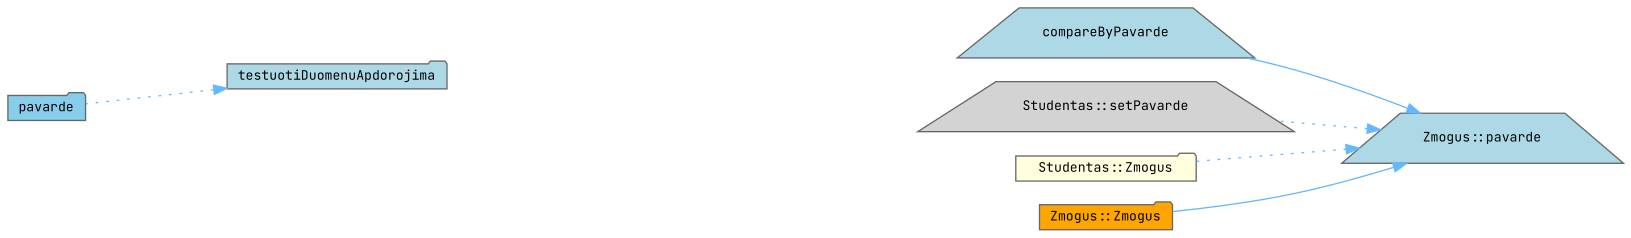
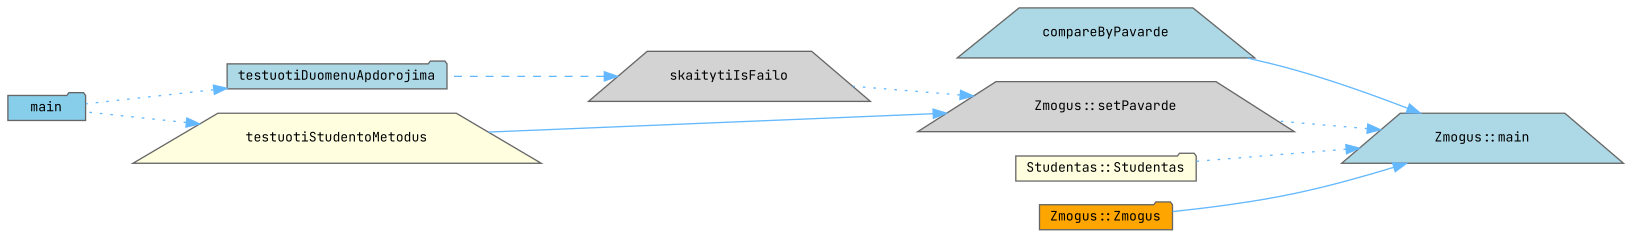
node "skaitytiIsFailo": added
node "Studentas::setPavarde": label "Studentas::setPavarde" -> "Zmogus::setPavarde"
node "pavarde": label "pavarde" -> "main"
node "testuotiStudentoMetodus": added
node "Zmogus::pavarde": label "Zmogus::pavarde" -> "Zmogus::main"
node "Studentas::Zmogus": label "Studentas::Zmogus" -> "Studentas::Studentas"
